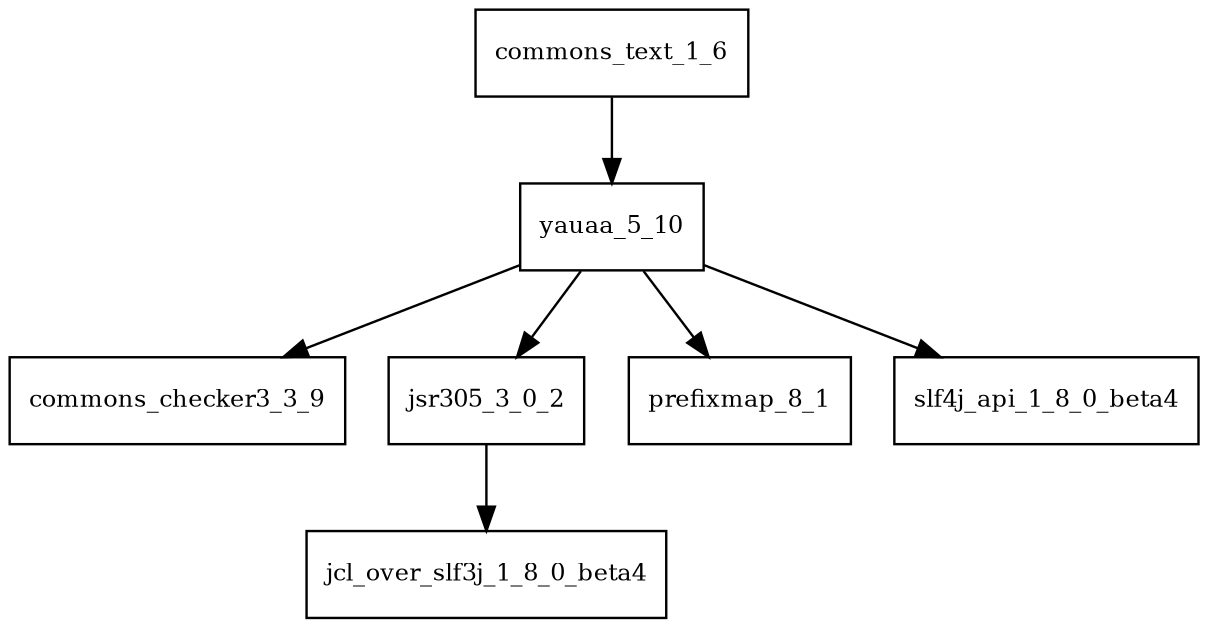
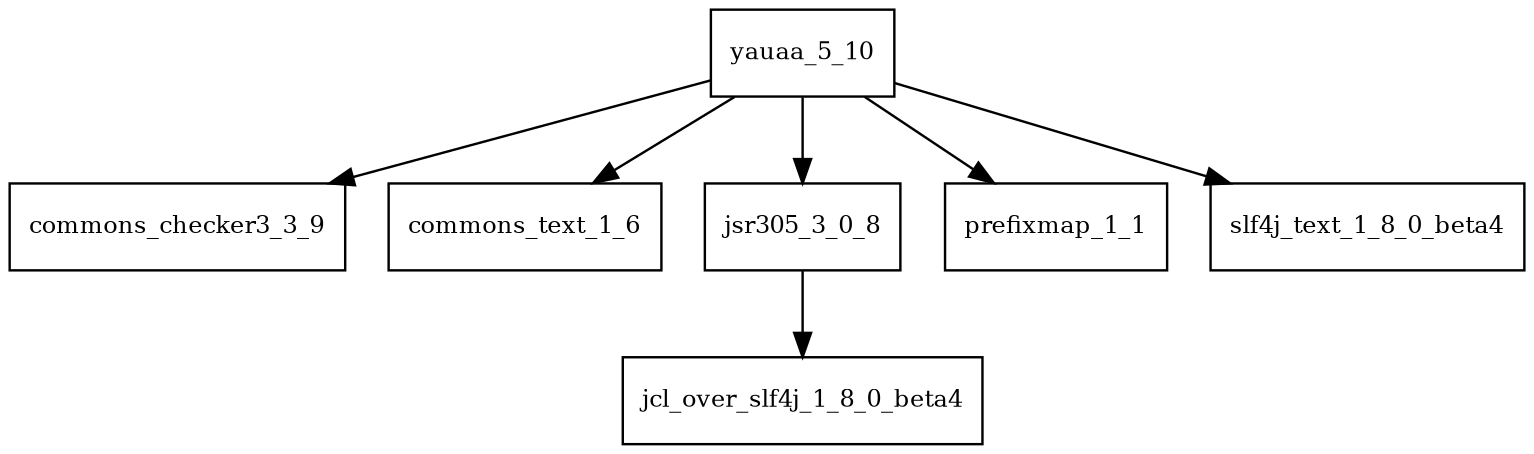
edge "commons_text_1_6" -> "yauaa_5_10": reversed
node "jsr305_3_0_2": label "jsr305_3_0_2" -> "jsr305_3_0_8"
node "prefixmap_8_1": label "prefixmap_8_1" -> "prefixmap_1_1"
node "slf4j_api_1_8_0_beta4": label "slf4j_api_1_8_0_beta4" -> "slf4j_text_1_8_0_beta4"
node "jcl_over_slf3j_1_8_0_beta4": label "jcl_over_slf3j_1_8_0_beta4" -> "jcl_over_slf4j_1_8_0_beta4"
